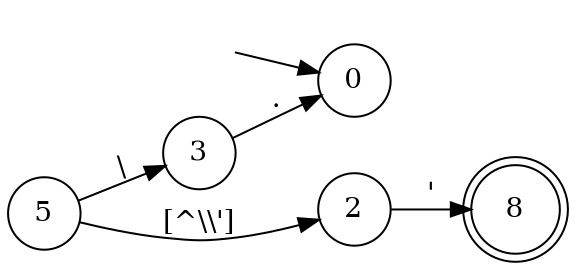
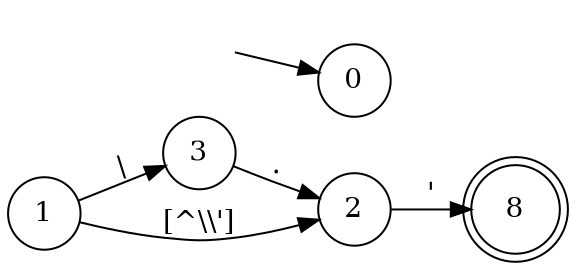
edge "3" -> "0": now "3" -> "2"
node "5": label "5" -> "1"
